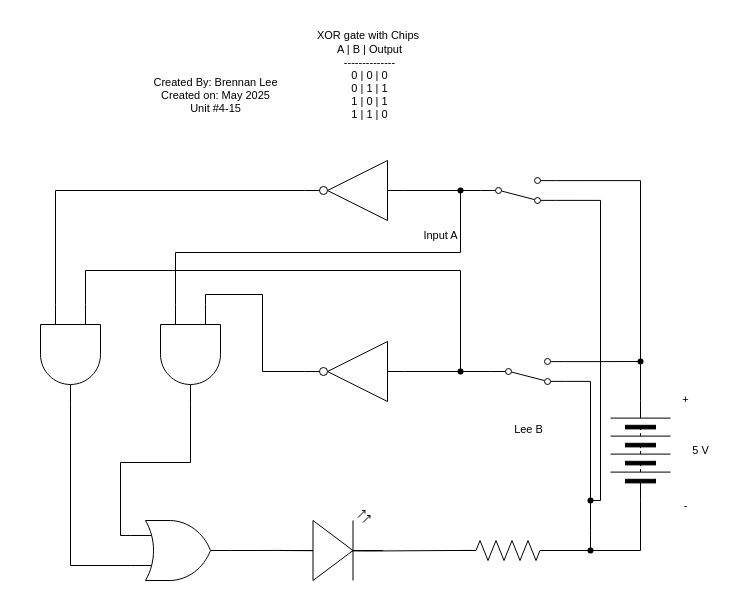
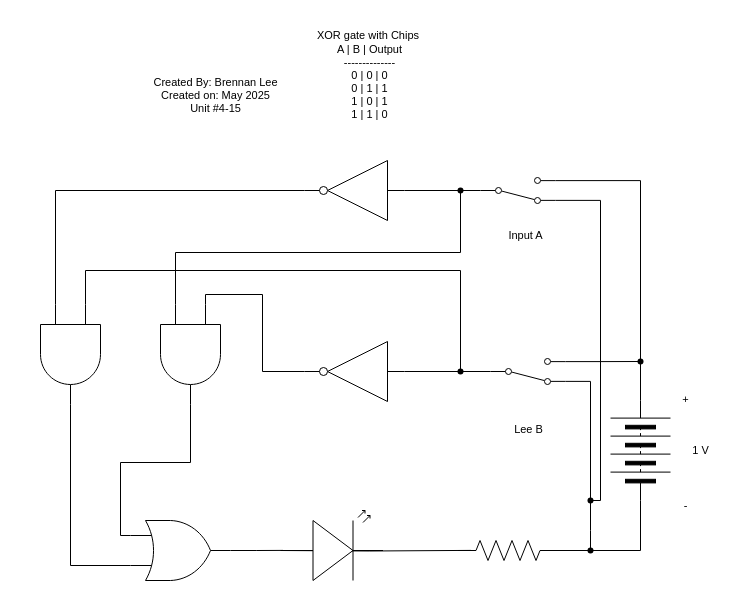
node "Input A": moved (441, 236) -> (526, 236)
node "5 V": label "5 V" -> "1 V"
